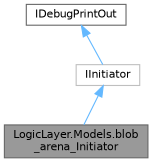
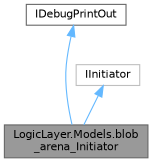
edge "IInitiator" -> "IDebugPrintOut": now "LogicLayer.Models.blob _arena_Initiator" -> "IDebugPrintOut"
